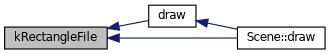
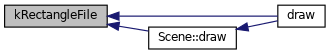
edge "Scene::draw" -> "draw": reversed
